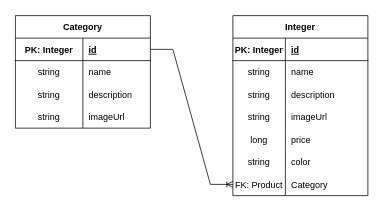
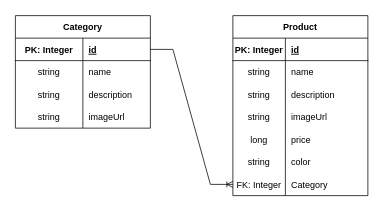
node "Integer": label "Integer" -> "Product"
node "FK: Product": label "FK: Product" -> "FK: Integer"
